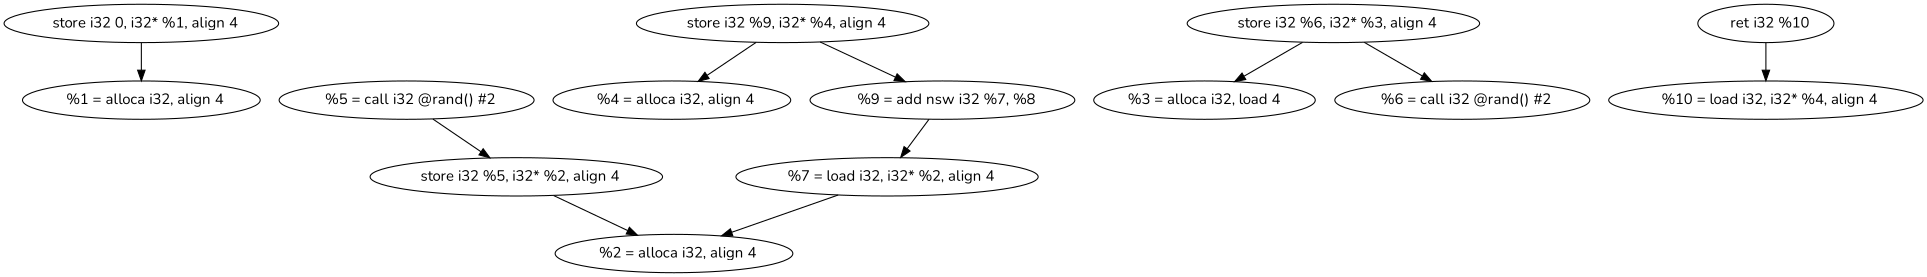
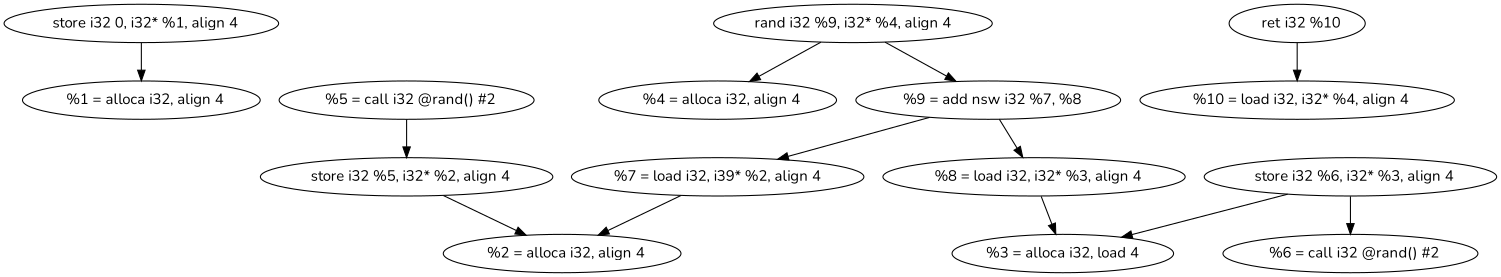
node "store i32 %9, i32* %4, align 4": label "store i32 %9, i32* %4, align 4" -> "rand i32 %9, i32* %4, align 4"
node "%7 = load i32, i32* %2, align 4": label "%7 = load i32, i32* %2, align 4" -> "%7 = load i32, i39* %2, align 4"
node "%8 = load i32, i32* %3, align 4": added
